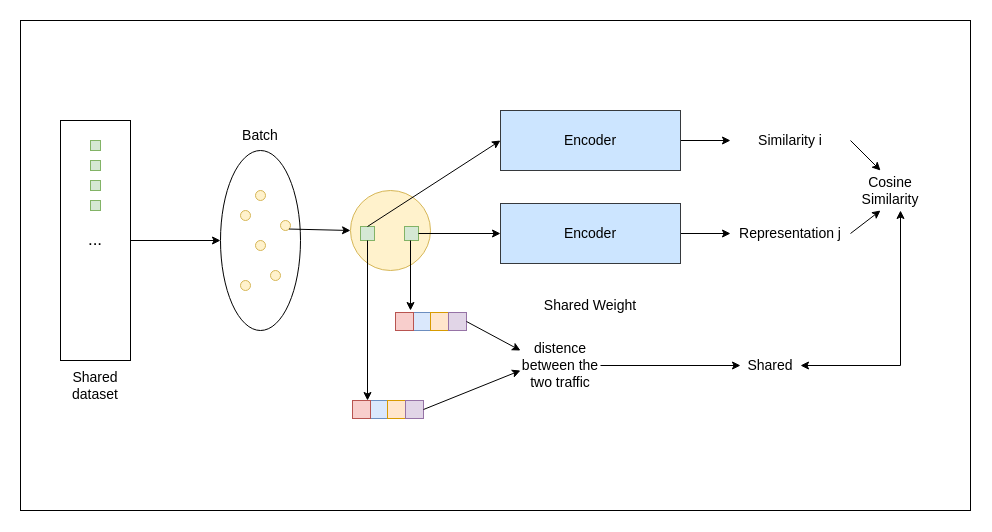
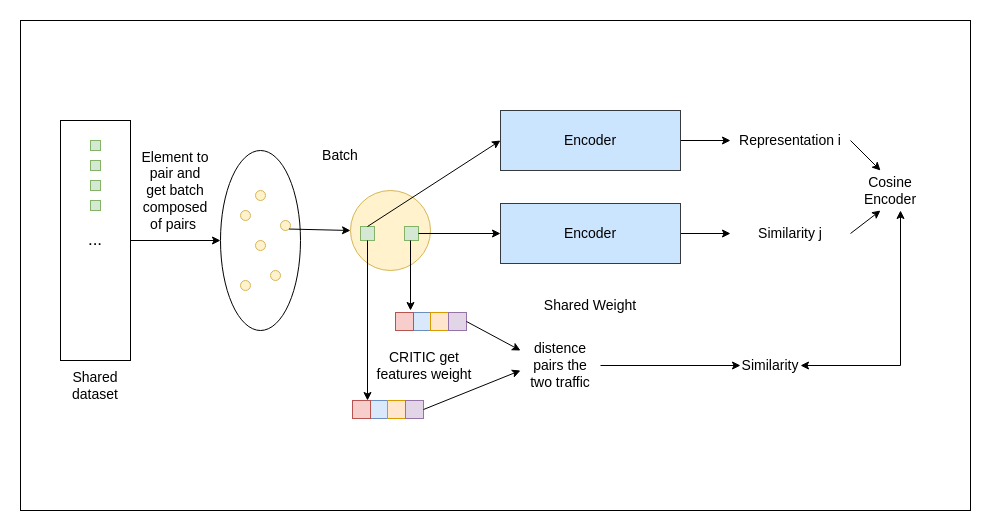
node "Batch": moved (261, 136) -> (341, 156)
node "Similarity i": label "Similarity i" -> "Representation i"
node "Element to pair and get batch composed of pairs": added
node "Cosine Similarity": label "Cosine Similarity" -> "Cosine Encoder"
node "Representation j": label "Representation j" -> "Similarity j"
node "CRITIC get features weight": added
node "distence between the two traffic": label "distence between the two traffic" -> "distence pairs the two traffic"
node "Shared": label "Shared" -> "Similarity"
